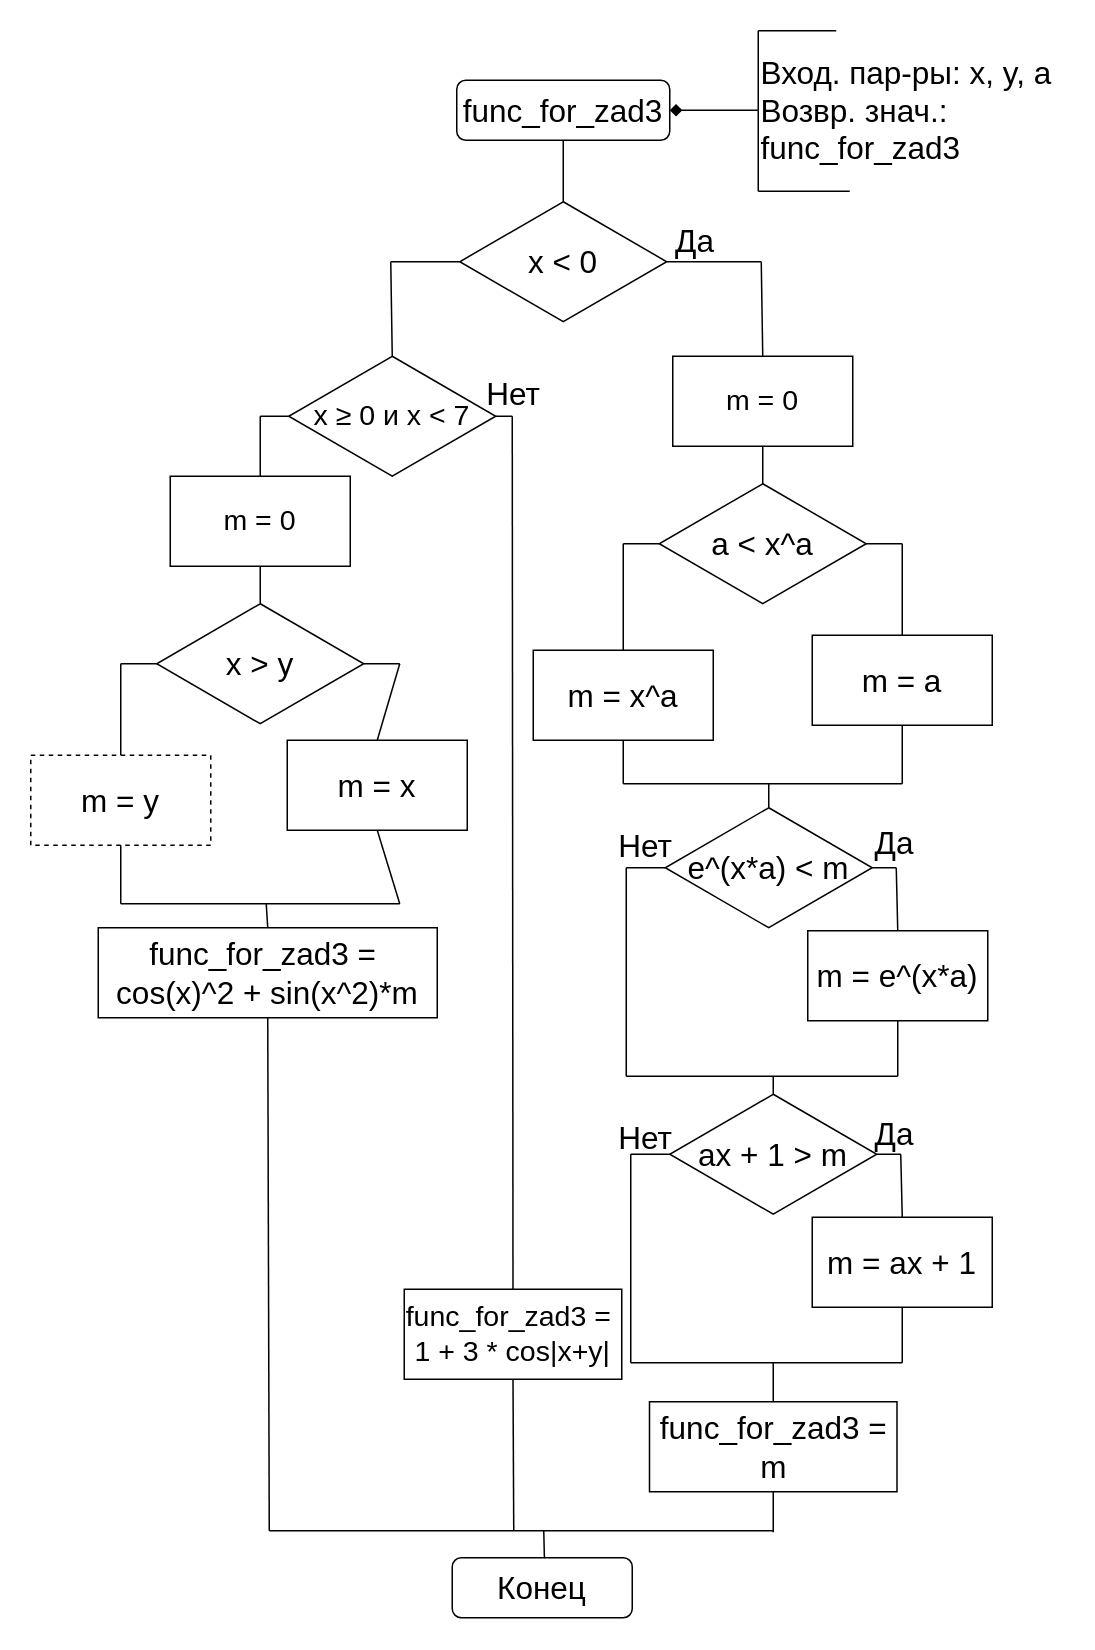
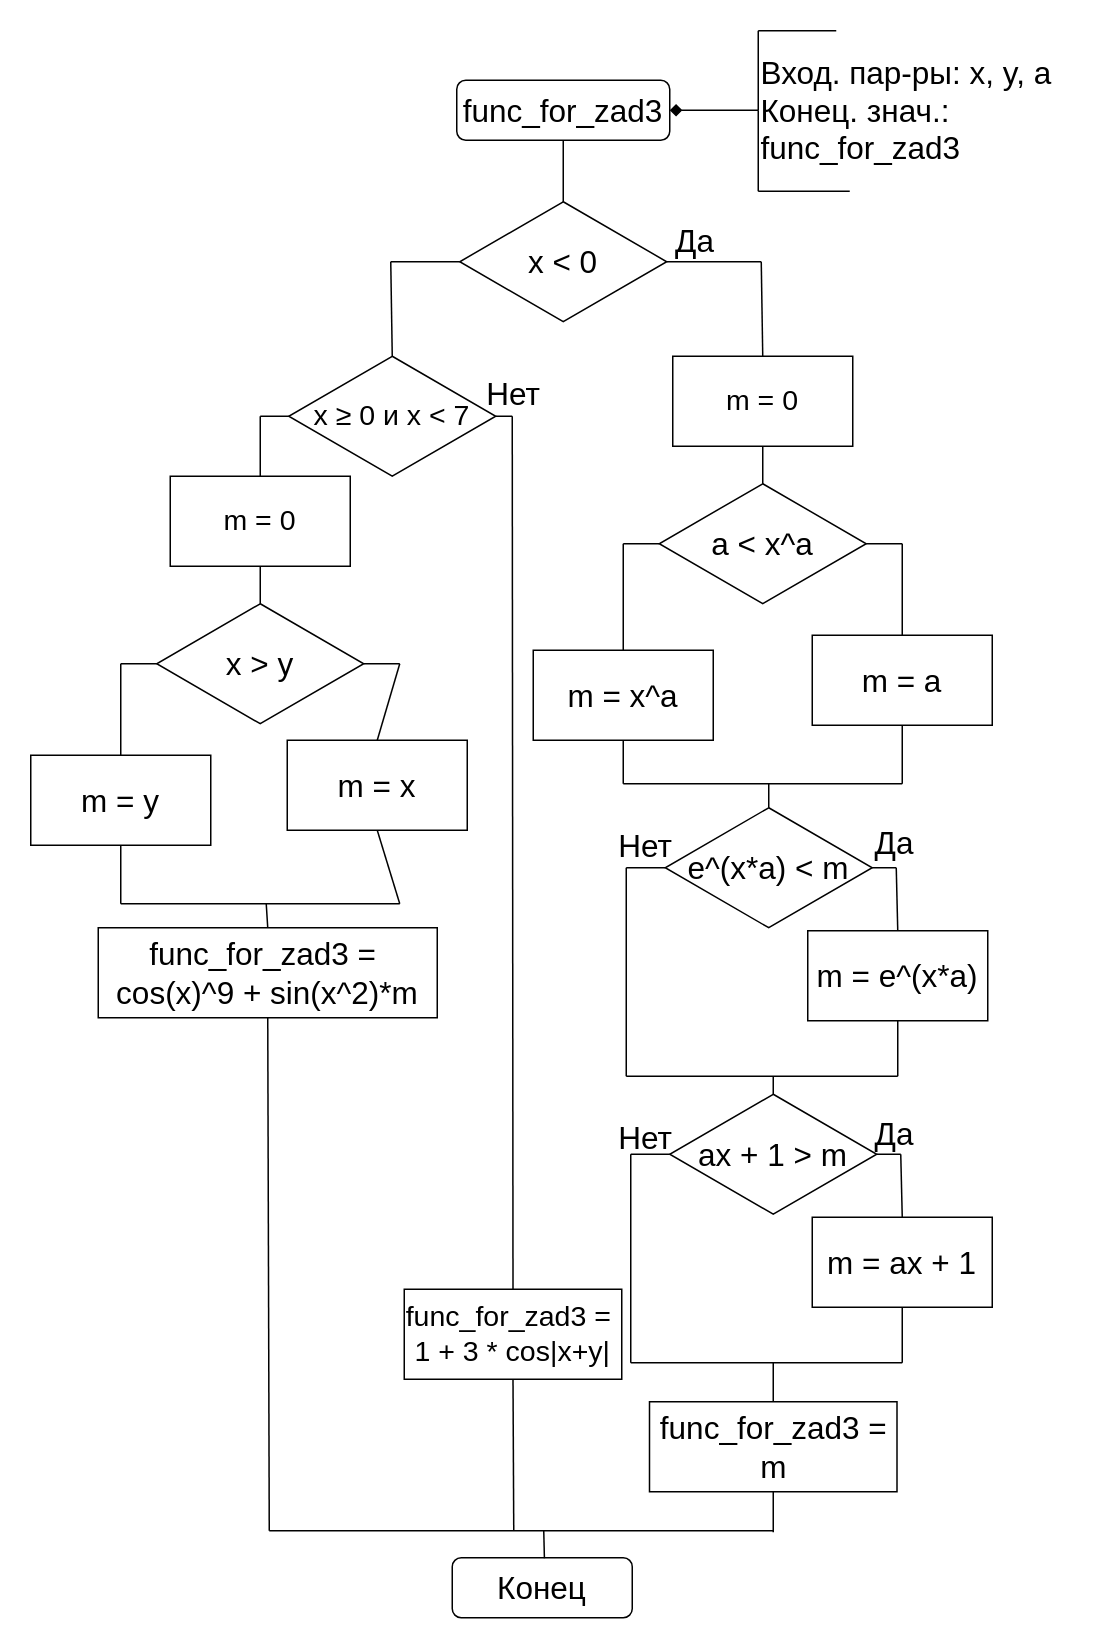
node "Вход. пар-ры: x, y, aВозвр. знач.: func_for_zad3": label "Вход. пар-ры: x, y, aВозвр. знач.: func_for_zad3" -> "Вход. пар-ры: x, y, aКонец. знач.: func_for_zad3"
node "m = y": style dashed -> solid
node "func_for_zad3 = cos(x)^2 + sin(x^2)*m": label "func_for_zad3 = cos(x)^2 + sin(x^2)*m" -> "func_for_zad3 = cos(x)^9 + sin(x^2)*m"
